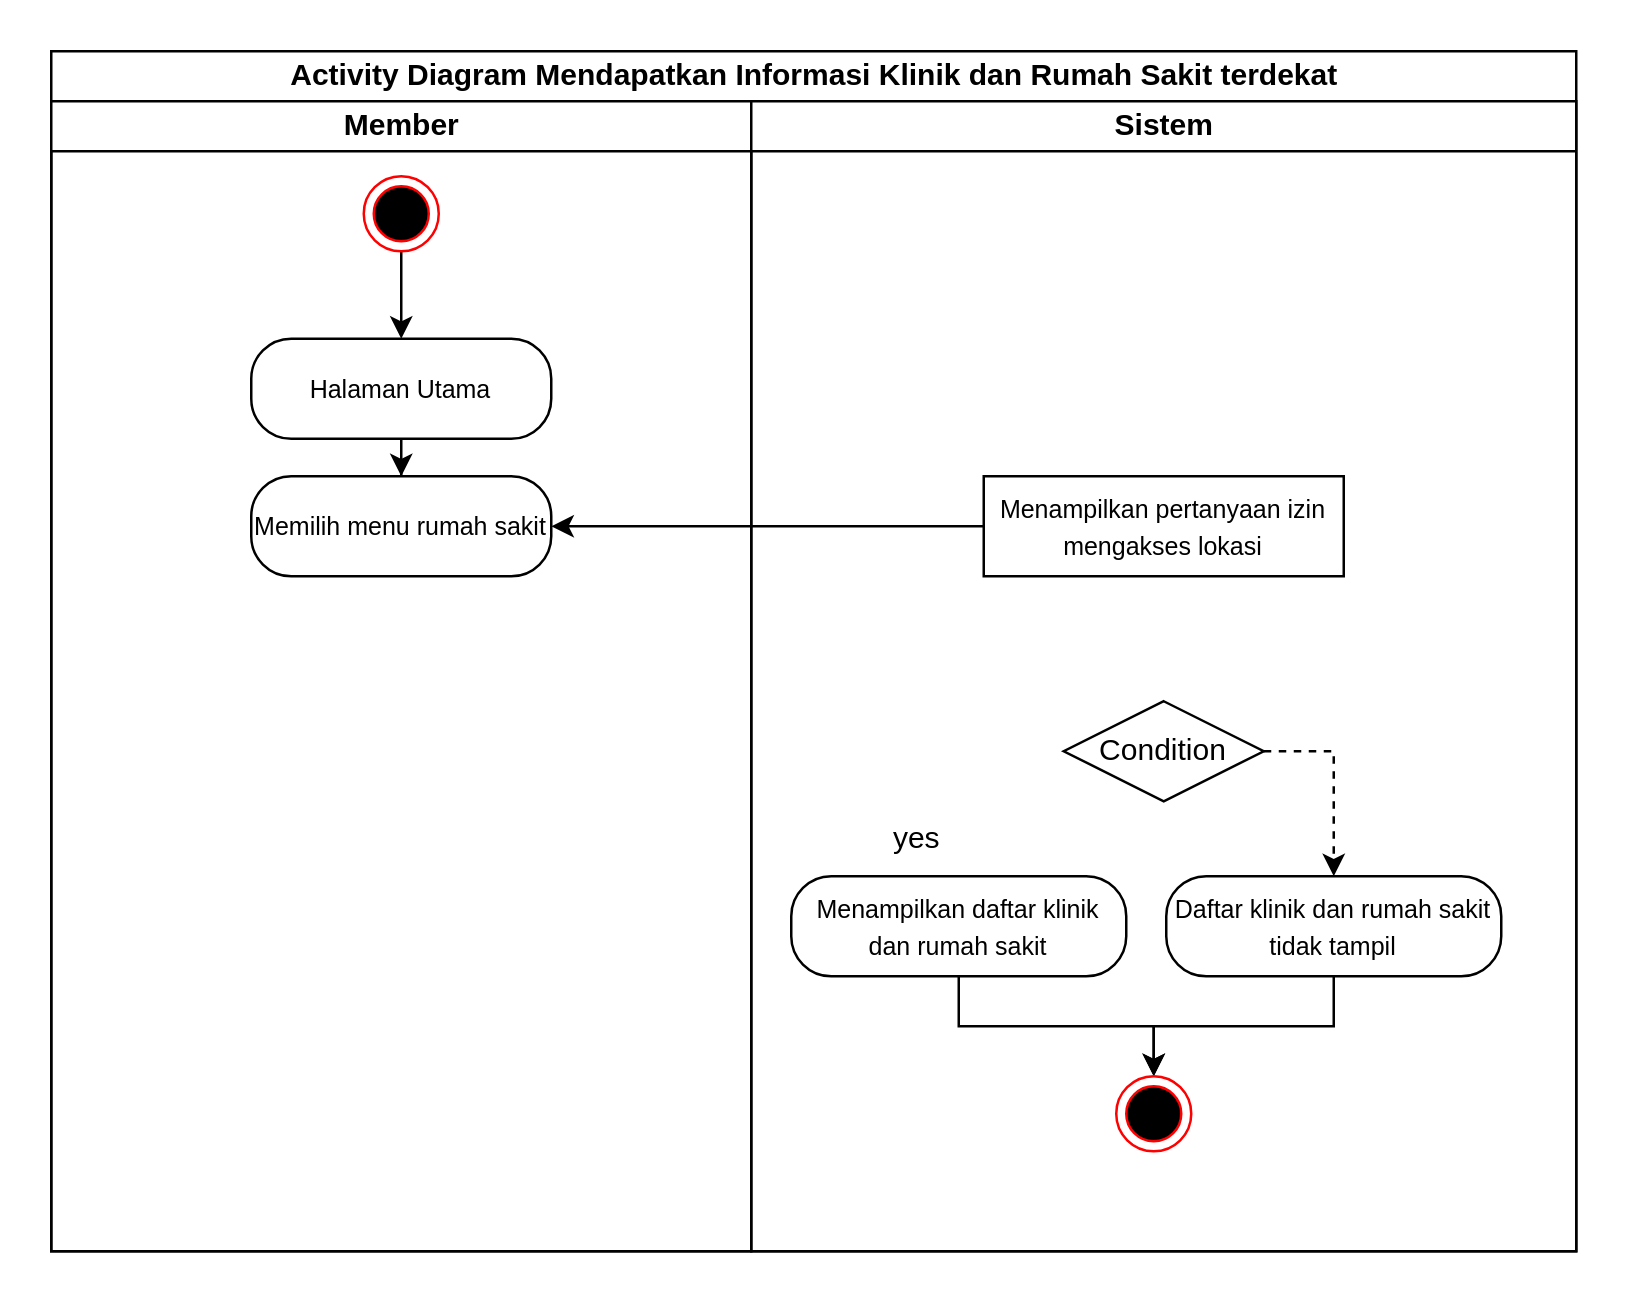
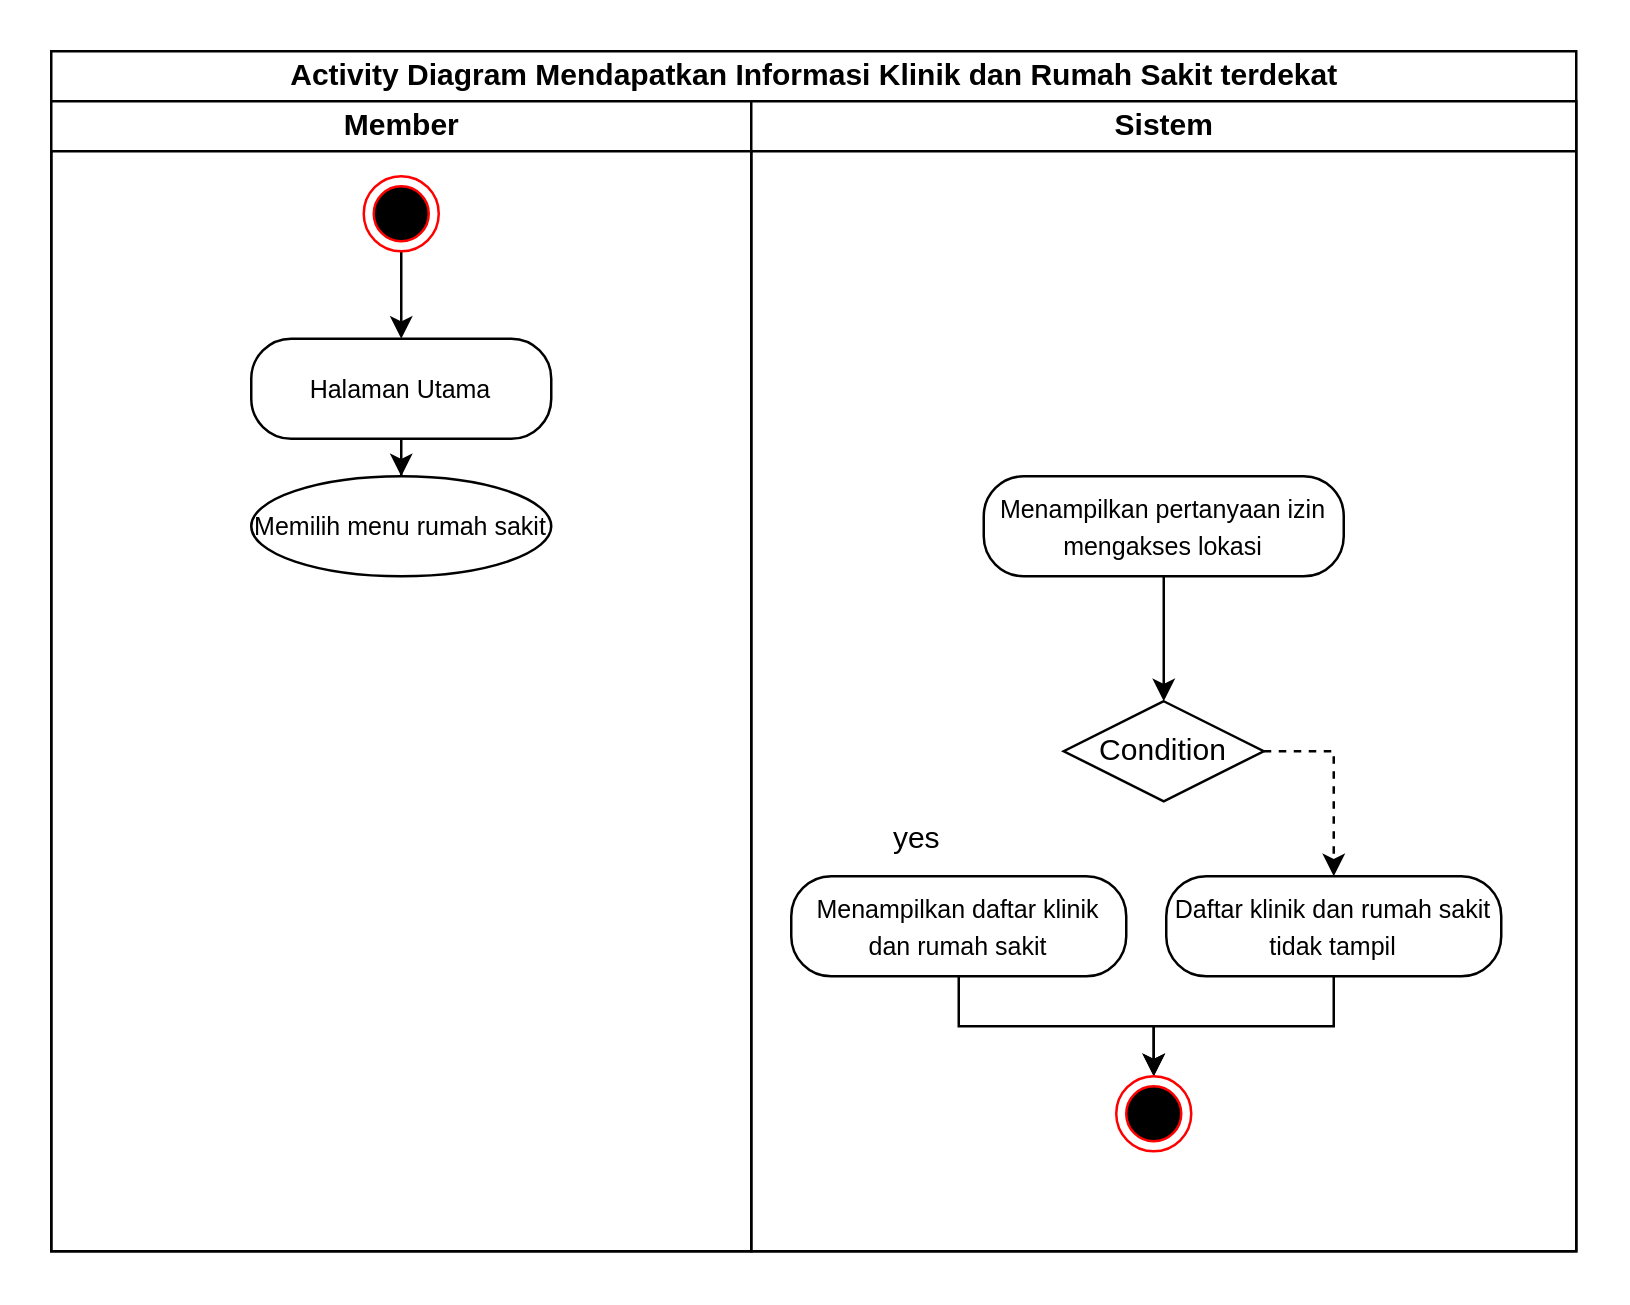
node "Memilih menu rumah sakit": shape rounded rectangle -> ellipse
edge "Menampilkan pertanyaan izin mengakses lokasi" -> "Memilih menu rumah sakit": now "Menampilkan pertanyaan izin mengakses lokasi" -> "Condition"
node "Menampilkan pertanyaan izin mengakses lokasi": shape rectangle -> rounded rectangle
